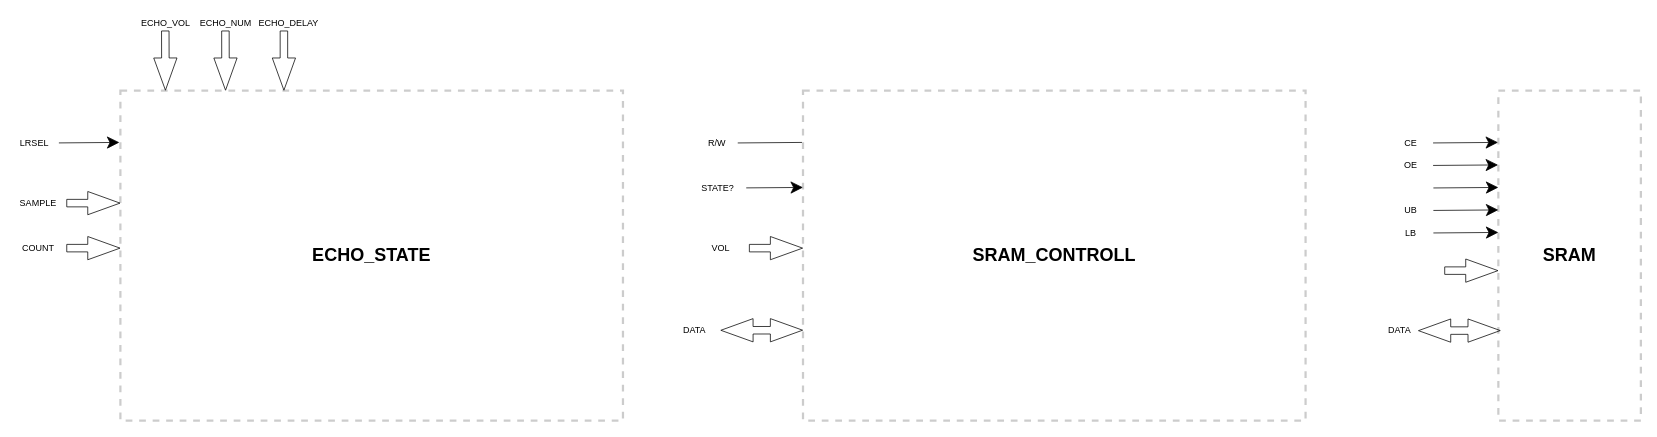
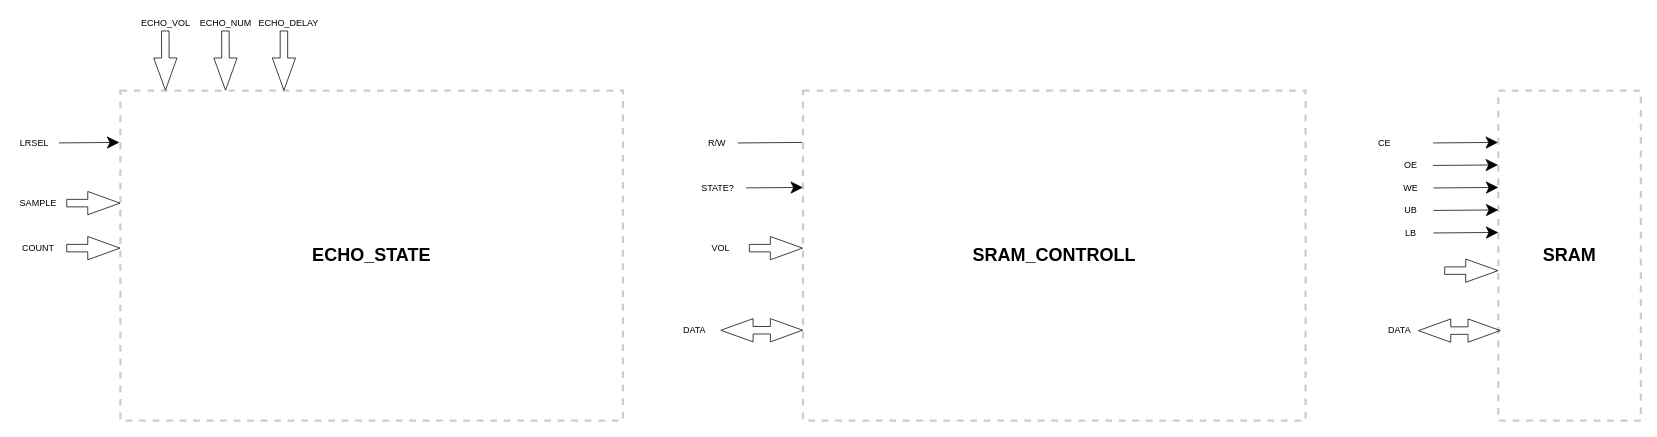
node "CE": moved (1410, 143) -> (1384, 143)
node "WE": added
